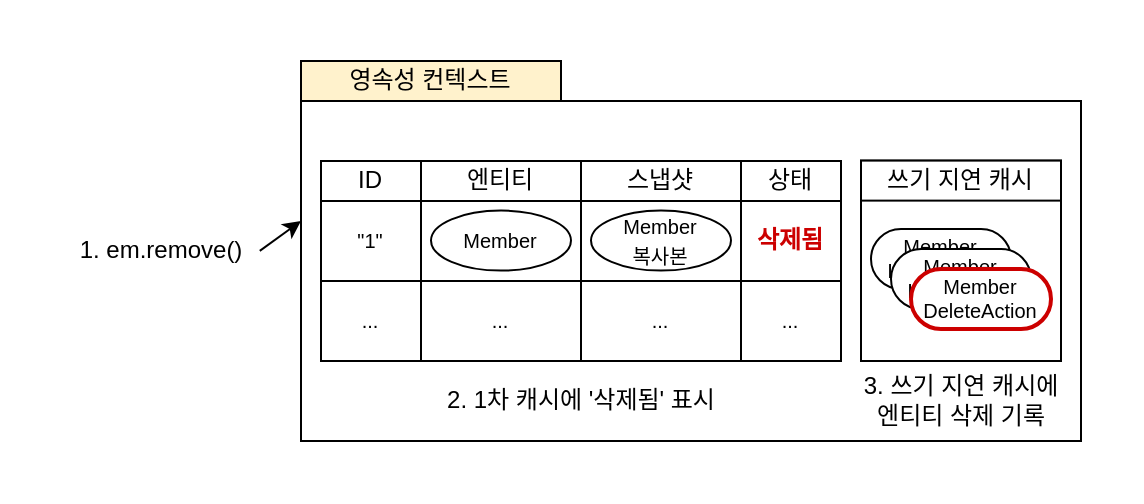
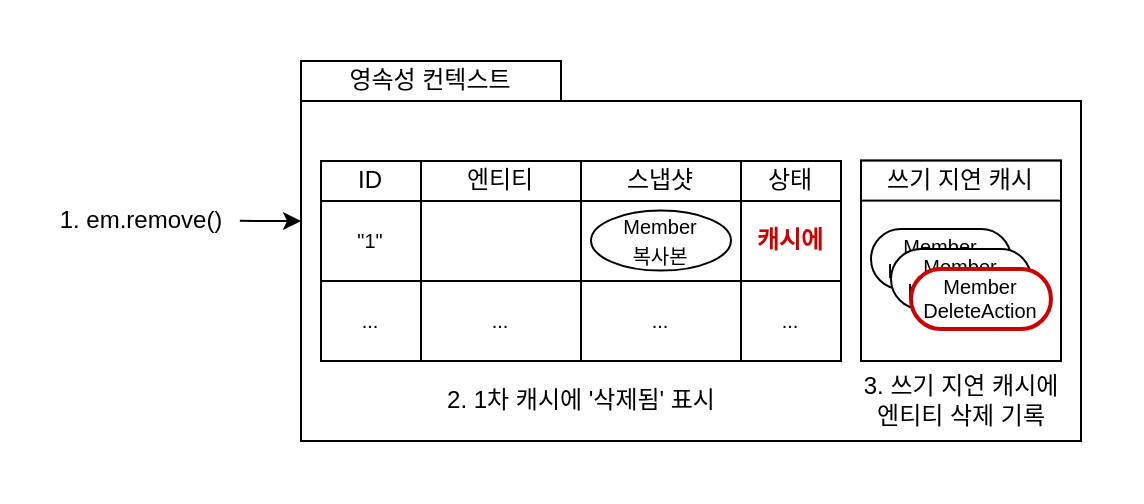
node "영속성 컨텍스트": fillcolor #fff2cc -> #ffffff
node "Member": removed
node "삭제됨": label "삭제됨" -> "캐시에"
node "1. em.remove()": moved (161, 251) -> (141, 221)
